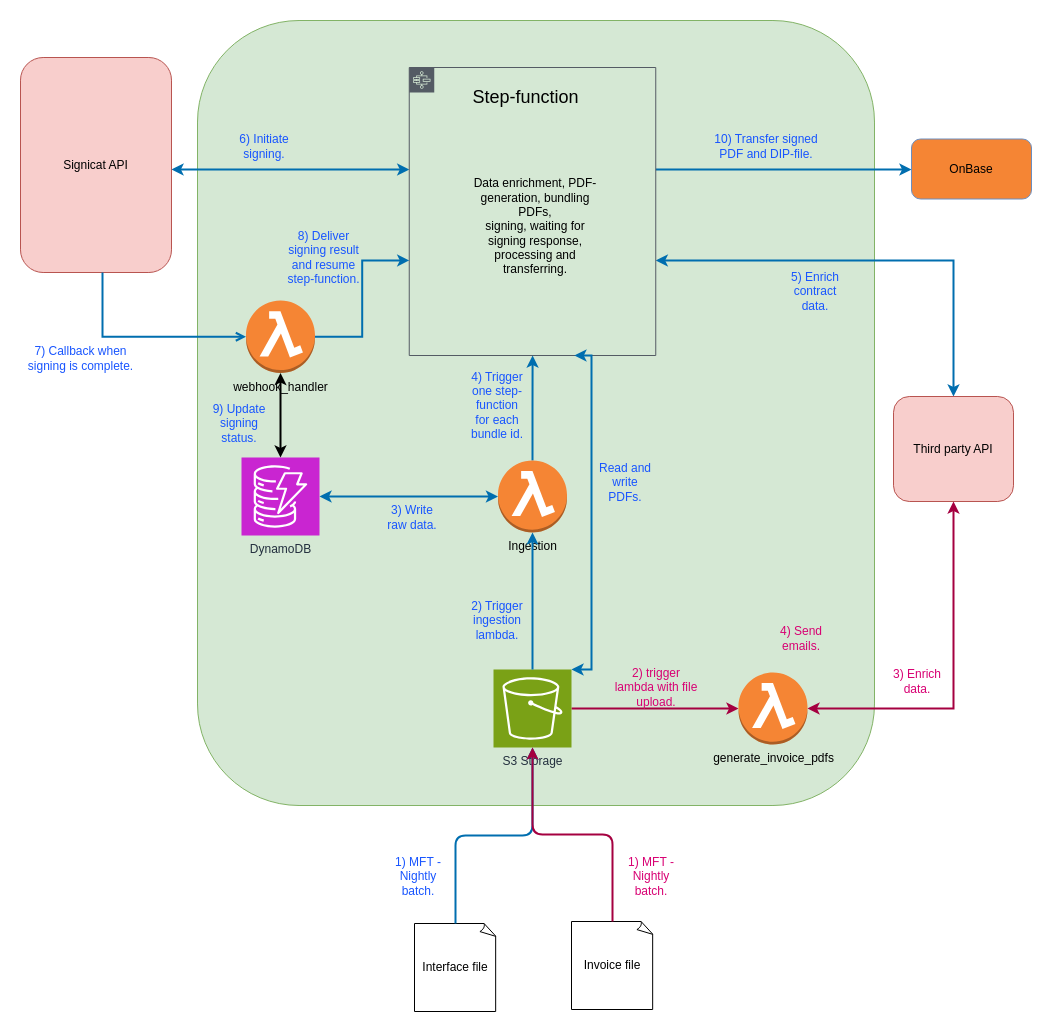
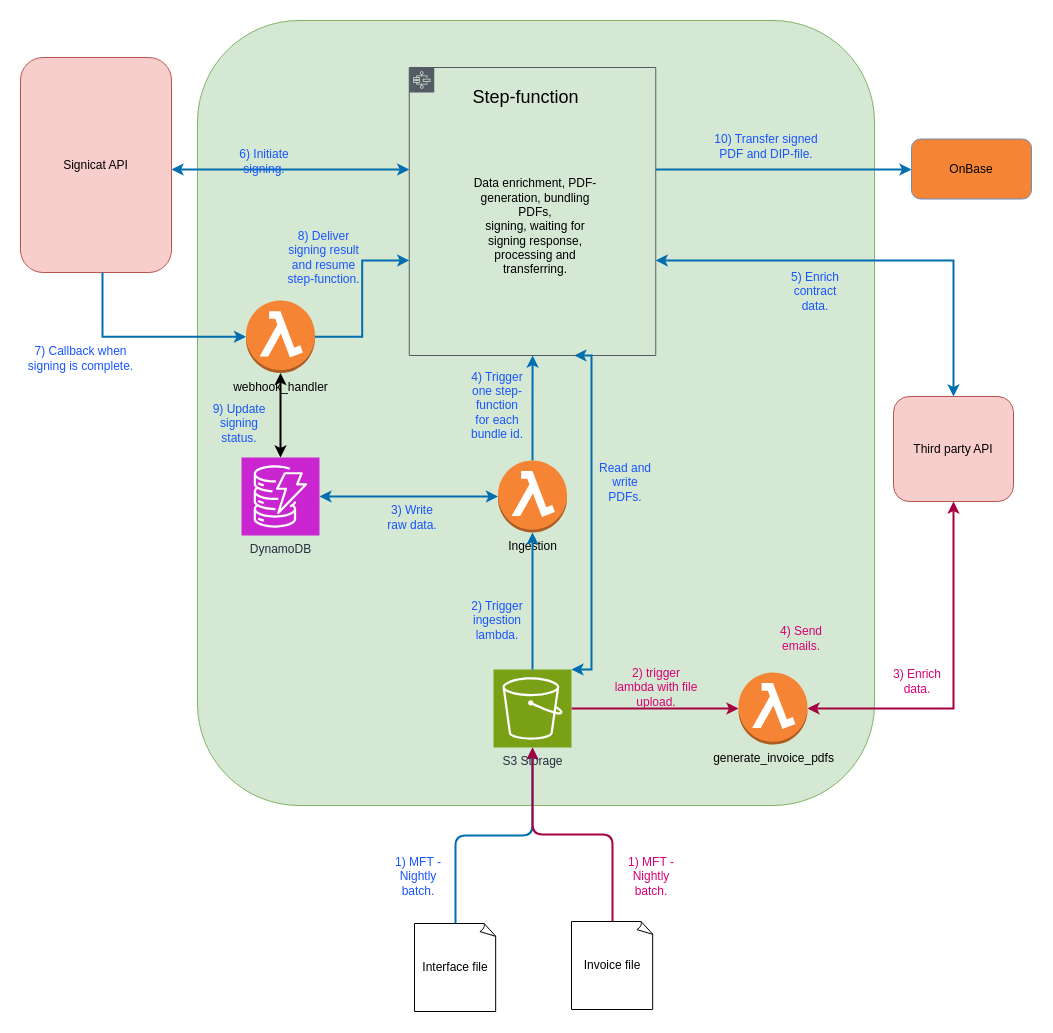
node "6) Initiate signing.": moved (265, 147) -> (265, 162)
edge "Signicat API" -> "webhook_handler": arrowhead open -> classic
